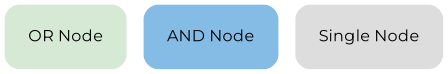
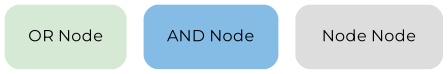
node "Single Node": label "Single Node" -> "Node Node"
